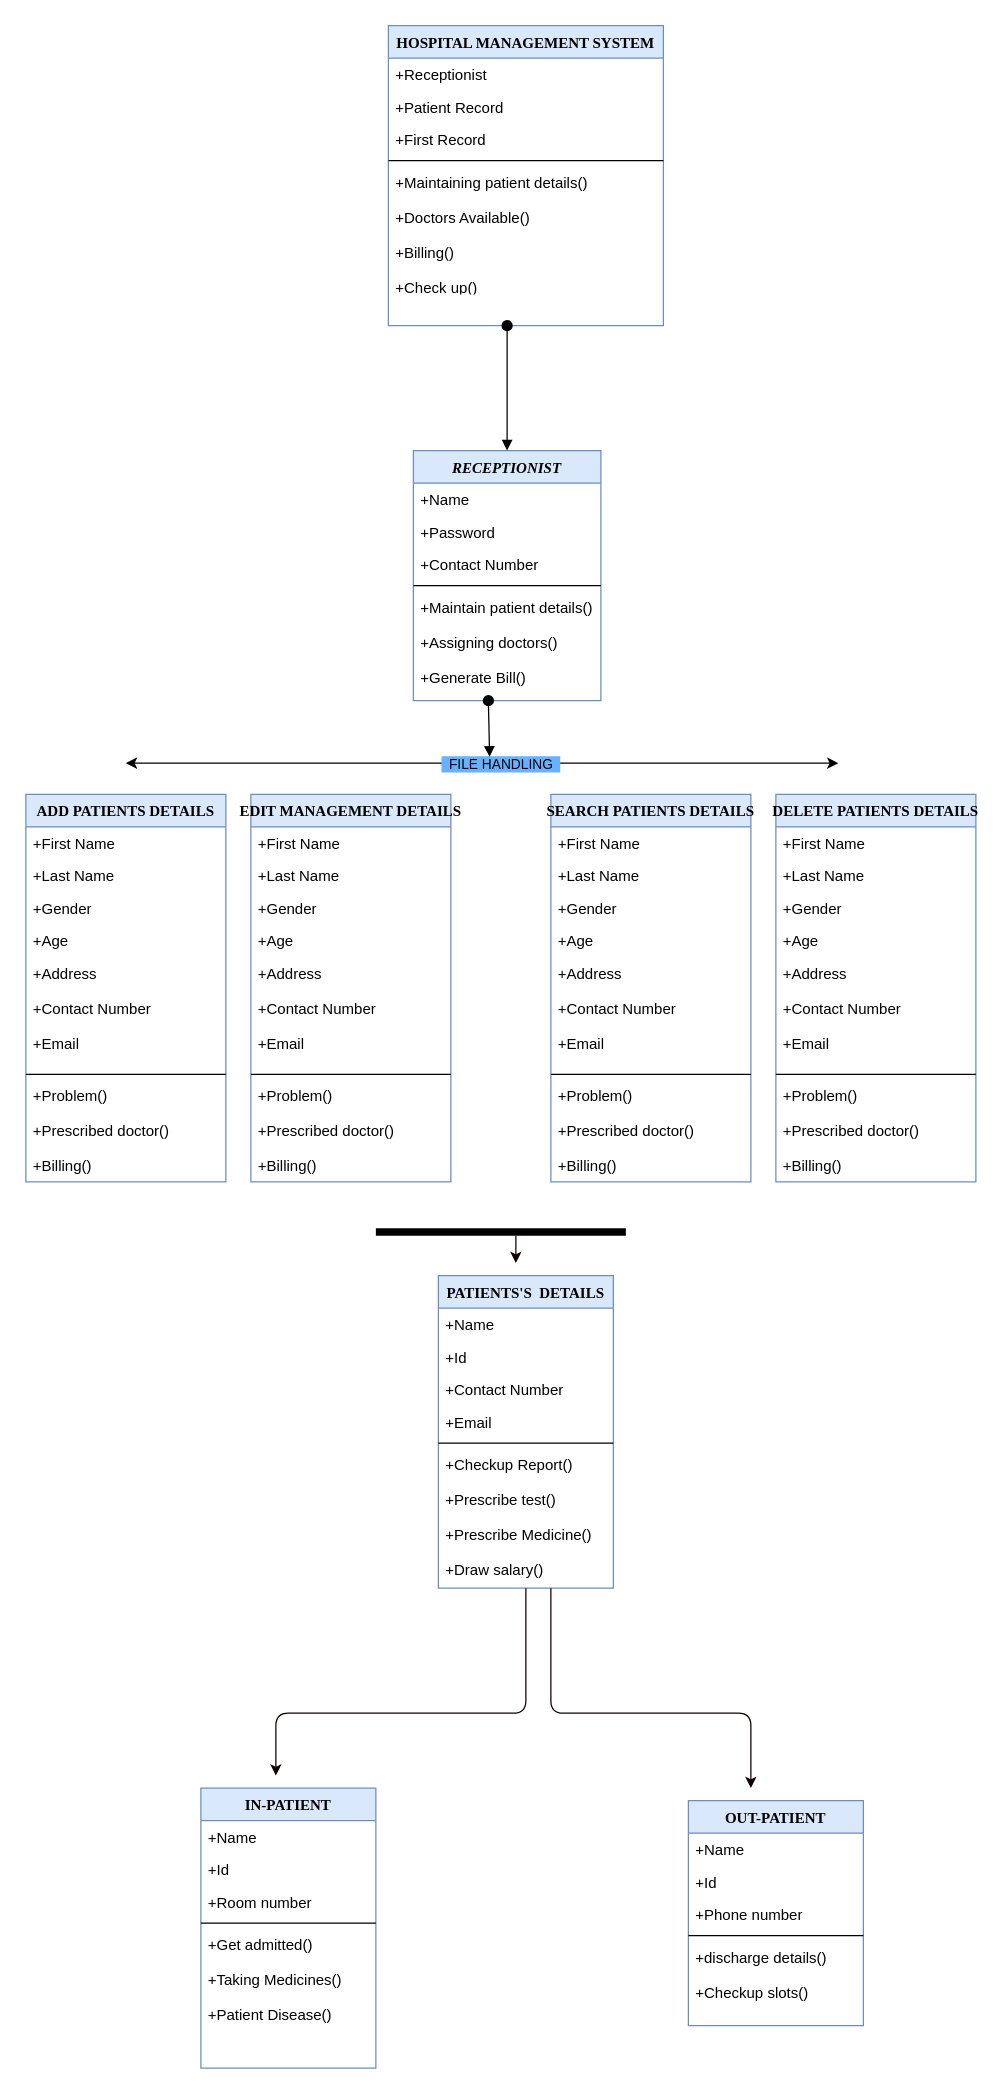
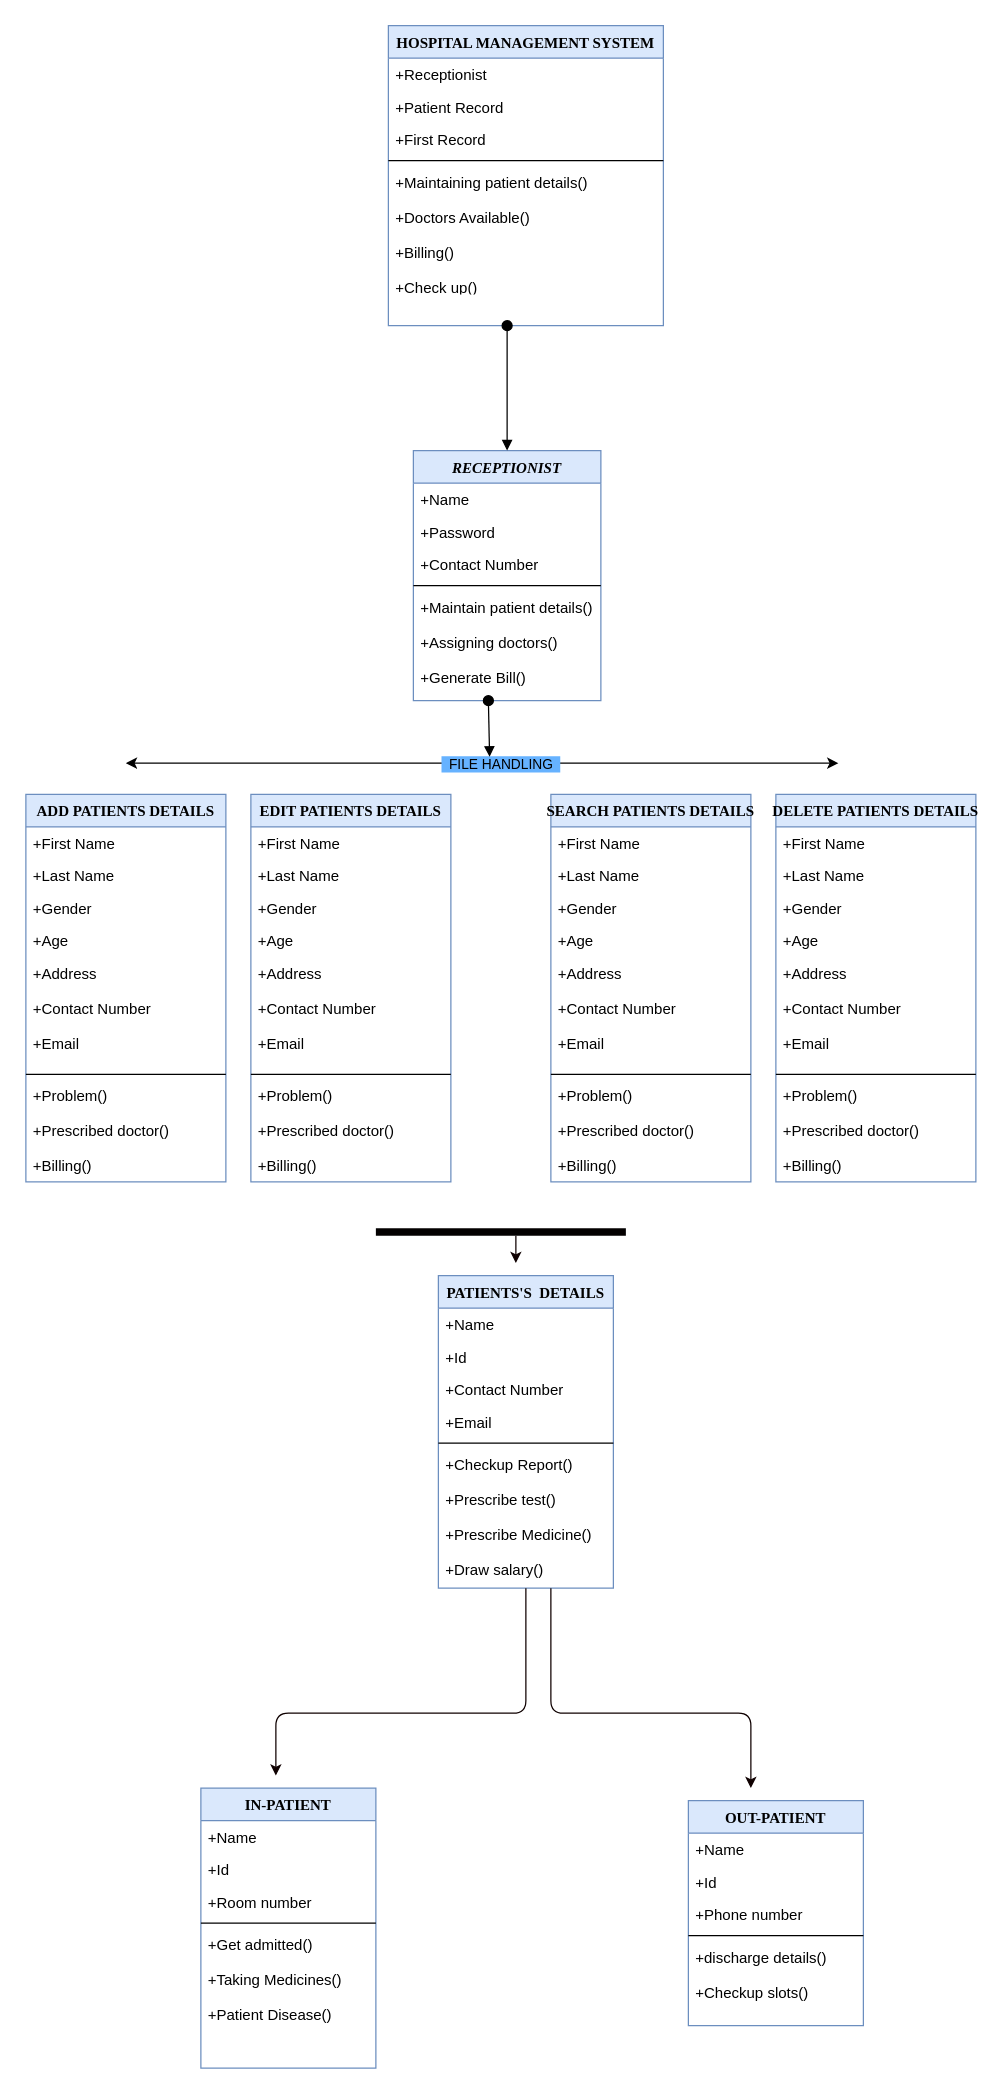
node "EDIT MANAGEMENT DETAILS": label "EDIT MANAGEMENT DETAILS" -> "EDIT PATIENTS DETAILS"
